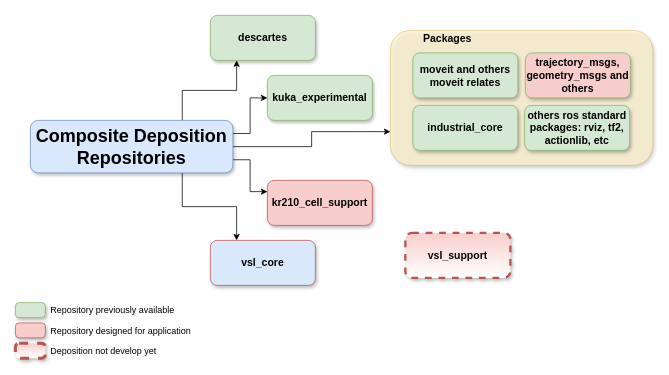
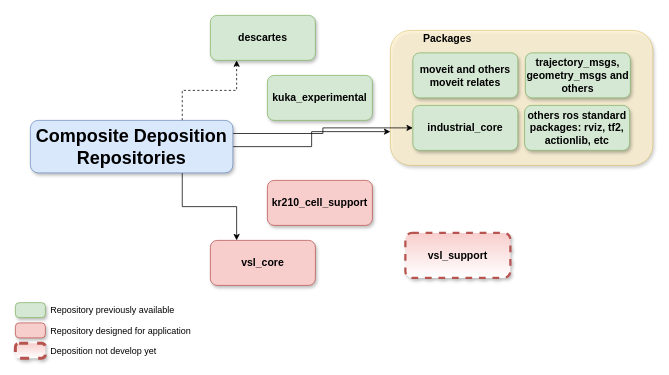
node "trajectory_msgs, geometry_msgs and others": fillcolor #f8cecc -> #d5e8d4
edge "Composite Deposition Repositories" -> "descartes": style solid -> dashed
edge "Composite Deposition Repositories" -> "kuka_experimental": now "Composite Deposition Repositories" -> "industrial_core"
edge "Composite Deposition Repositories" -> "kr210_cell_support": removed
node "vsl_core": fillcolor #dae8fc -> #f8cecc
